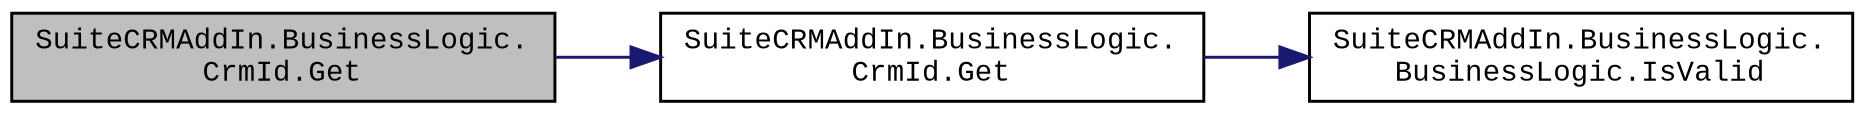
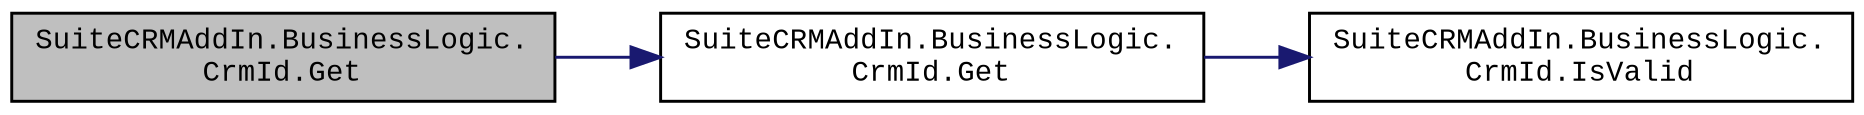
node "SuiteCRMAddIn.BusinessLogic. BusinessLogic.IsValid": label "SuiteCRMAddIn.BusinessLogic. BusinessLogic.IsValid" -> "SuiteCRMAddIn.BusinessLogic. CrmId.IsValid"
